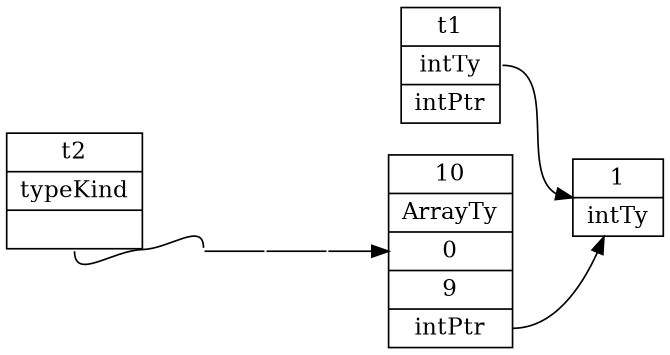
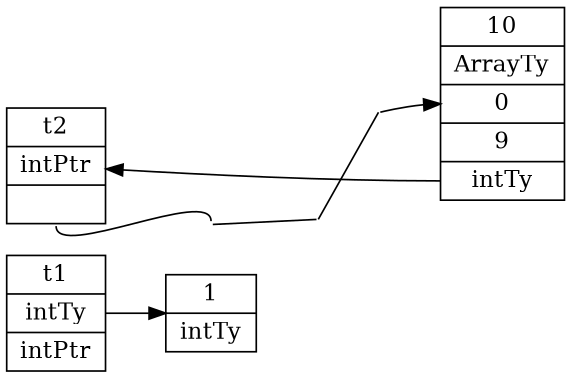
node "t2": text "typeKind" -> "intPtr"
edge "10" -> "1": now "10" -> "t2"
node "10": text "intPtr" -> "intTy"
